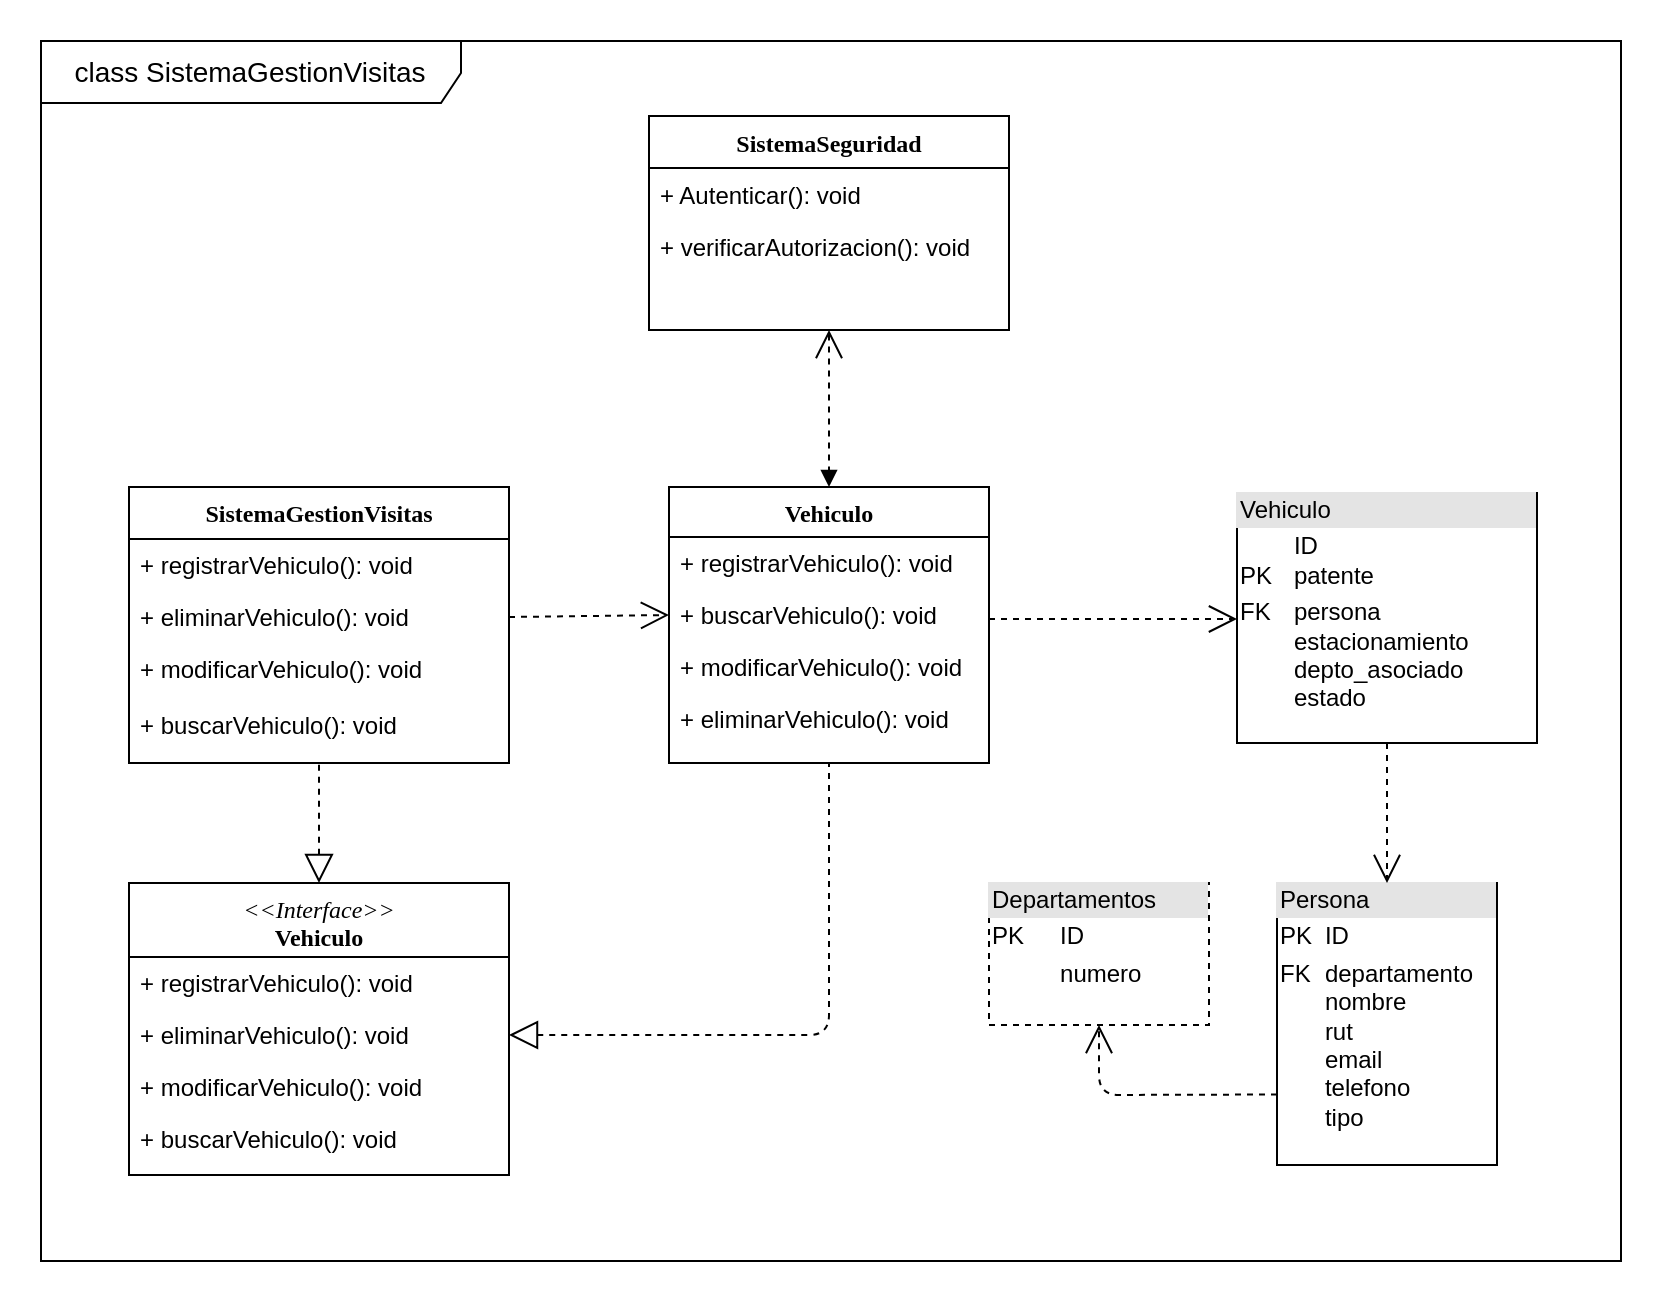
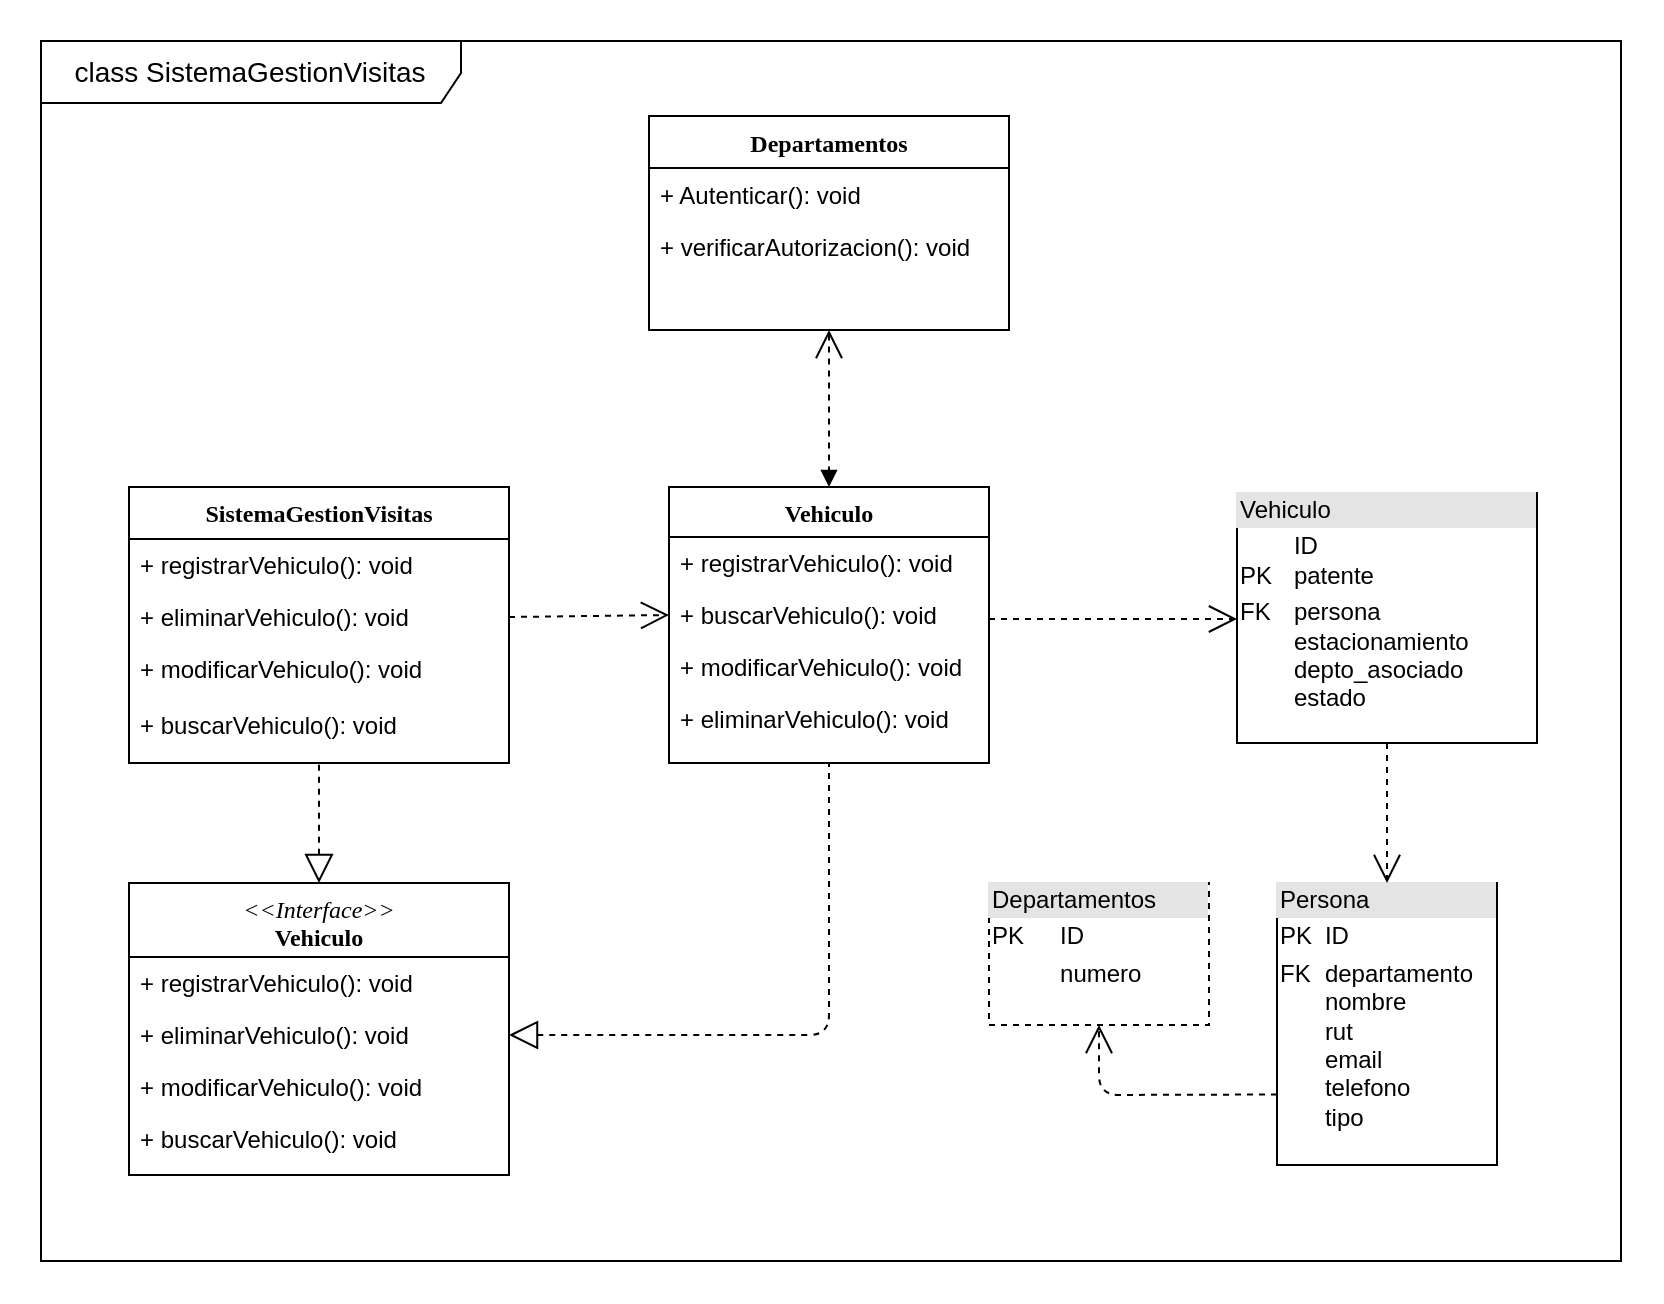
node "SistemaSeguridad": label "SistemaSeguridad" -> "Departamentos"
